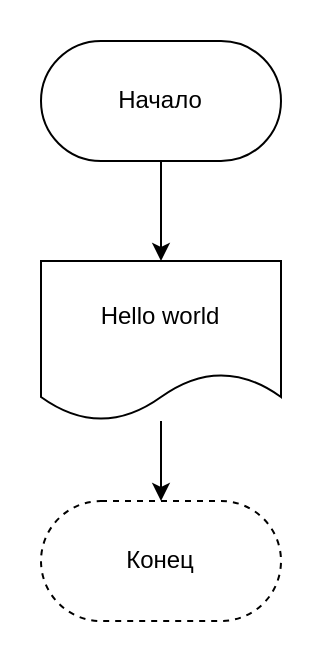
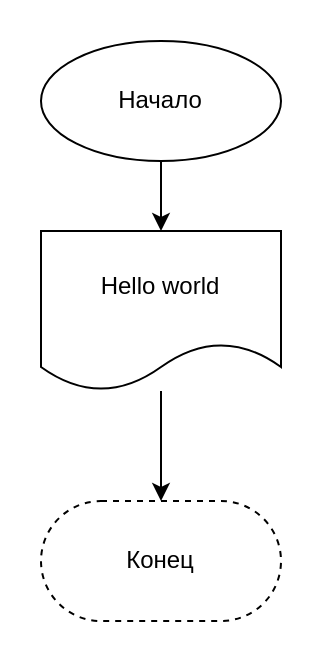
node "Начало": shape rounded rectangle -> ellipse
node "Hello world": moved (161, 341) -> (161, 311)
